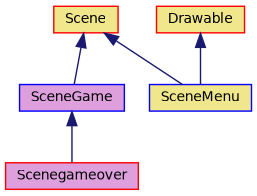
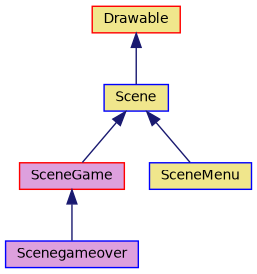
node "Scene": color red -> blue
edge "SceneMenu" -> "Drawable": now "Scene" -> "Drawable"
node "SceneGame": color blue -> red
node "Scenegameover": color red -> blue
